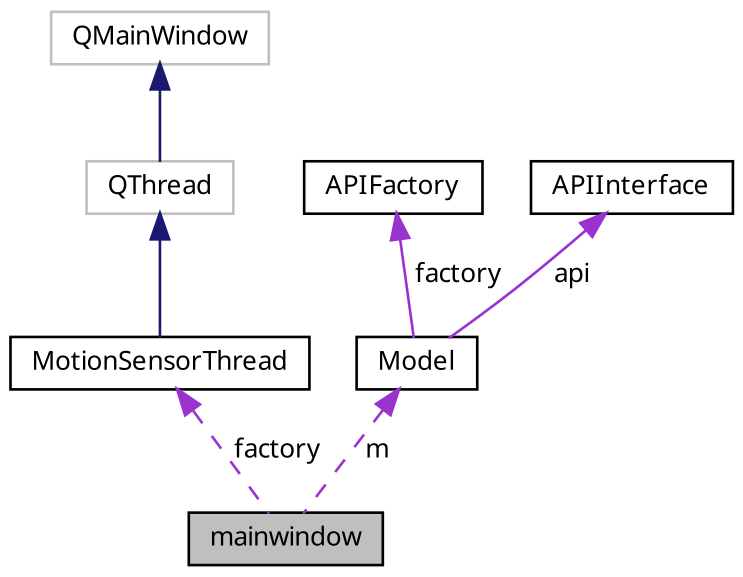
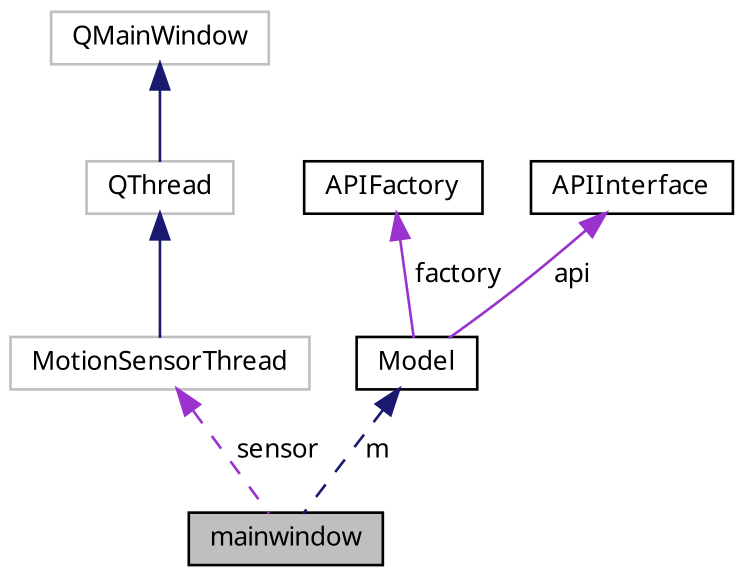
node "MotionSensorThread": color black -> grey75
edge "mainwindow" -> "MotionSensorThread": label " factory" -> " sensor"
edge "mainwindow" -> "Model": color darkorchid3 -> midnightblue
